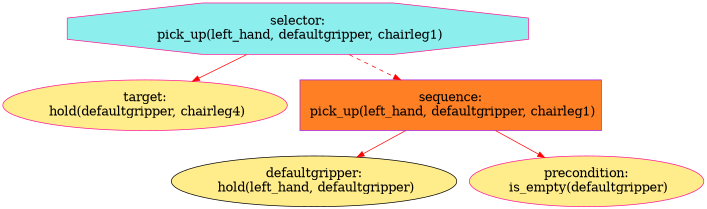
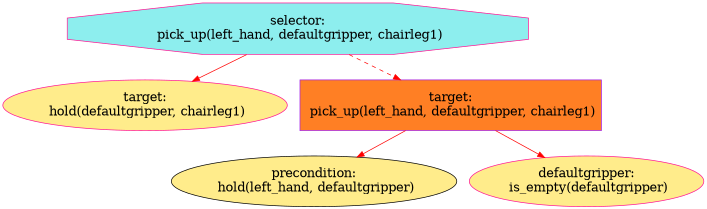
node "target: hold(defaultgripper, chairleg4)": label "target: hold(defaultgripper, chairleg4)" -> "target: hold(defaultgripper, chairleg1)"
node "sequence: pick_up(left_hand, defaultgripper, chairleg1)": label "sequence: pick_up(left_hand, defaultgripper, chairleg1)" -> "target: pick_up(left_hand, defaultgripper, chairleg1)"
node "defaultgripper: hold(left_hand, defaultgripper)": label "defaultgripper: hold(left_hand, defaultgripper)" -> "precondition: hold(left_hand, defaultgripper)"
node "precondition: is_empty(defaultgripper)": label "precondition: is_empty(defaultgripper)" -> "defaultgripper: is_empty(defaultgripper)"
